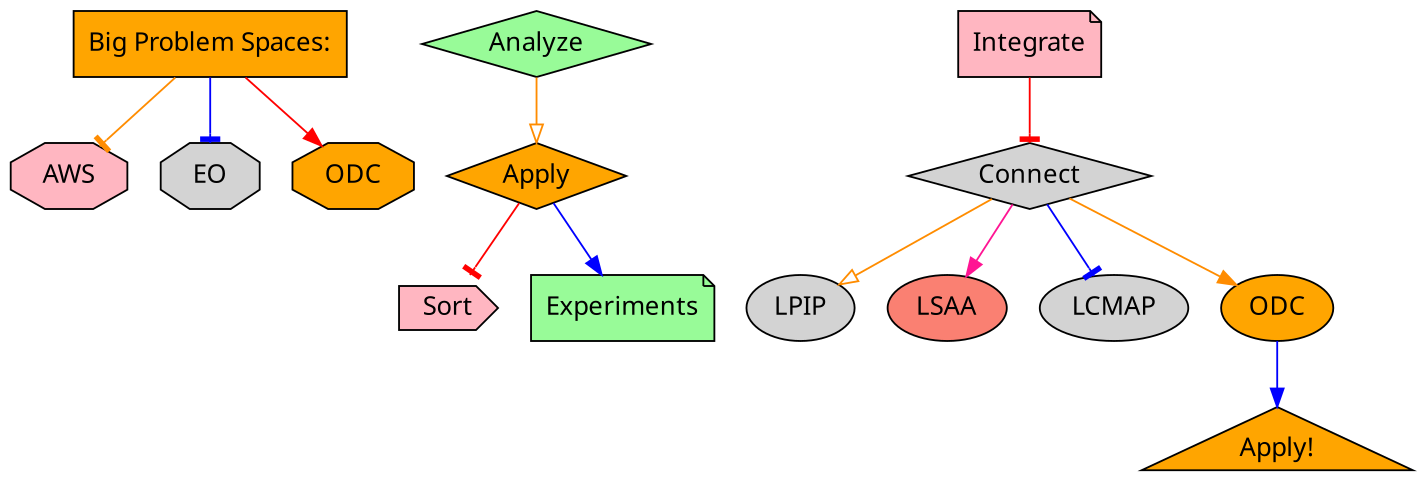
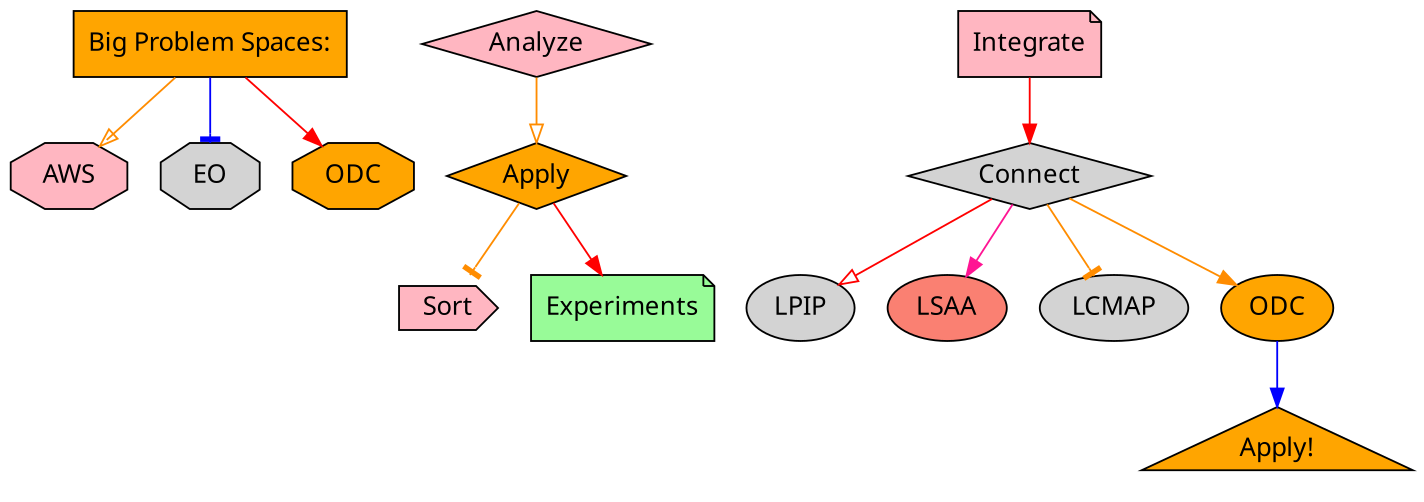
node "Analyze": fillcolor palegreen -> lightpink
edge "Integrate" -> "Connect": arrowhead tee -> normal
edge "Big Problem Spaces:" -> "AWS": arrowhead tee -> onormal
edge "Apply" -> "Experiments": color blue -> red
edge "Apply" -> "Sort": color red -> darkorange
edge "Connect" -> "LCMAP": color blue -> darkorange
edge "Connect" -> "LPIP": color darkorange -> red
